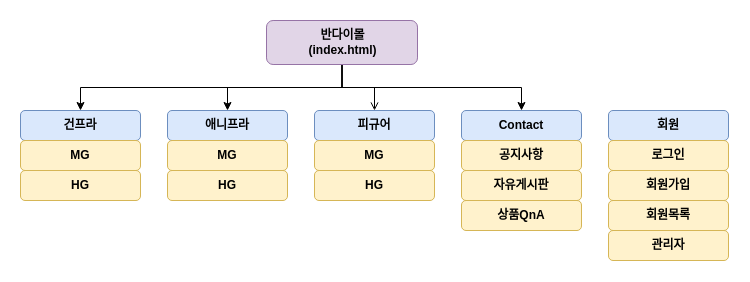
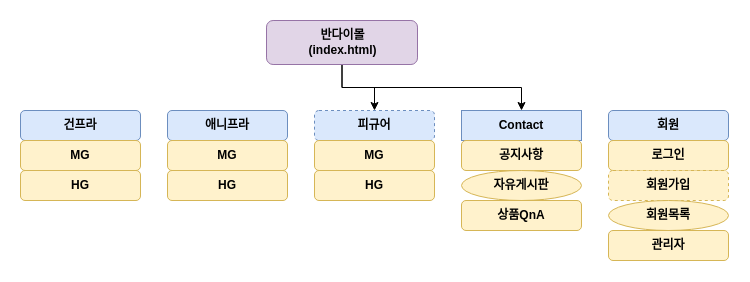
edge "반다이몰 (index.html)" -> "건프라": removed
edge "반다이몰 (index.html)" -> "애니프라": removed
edge "반다이몰 (index.html)" -> "피규어": arrowhead open -> classic
node "피규어": style solid -> dashed
node "Contact": shape rounded rectangle -> rectangle
node "자유게시판": shape rounded rectangle -> ellipse
node "회원가입": style solid -> dashed
node "회원목록": shape rounded rectangle -> ellipse
